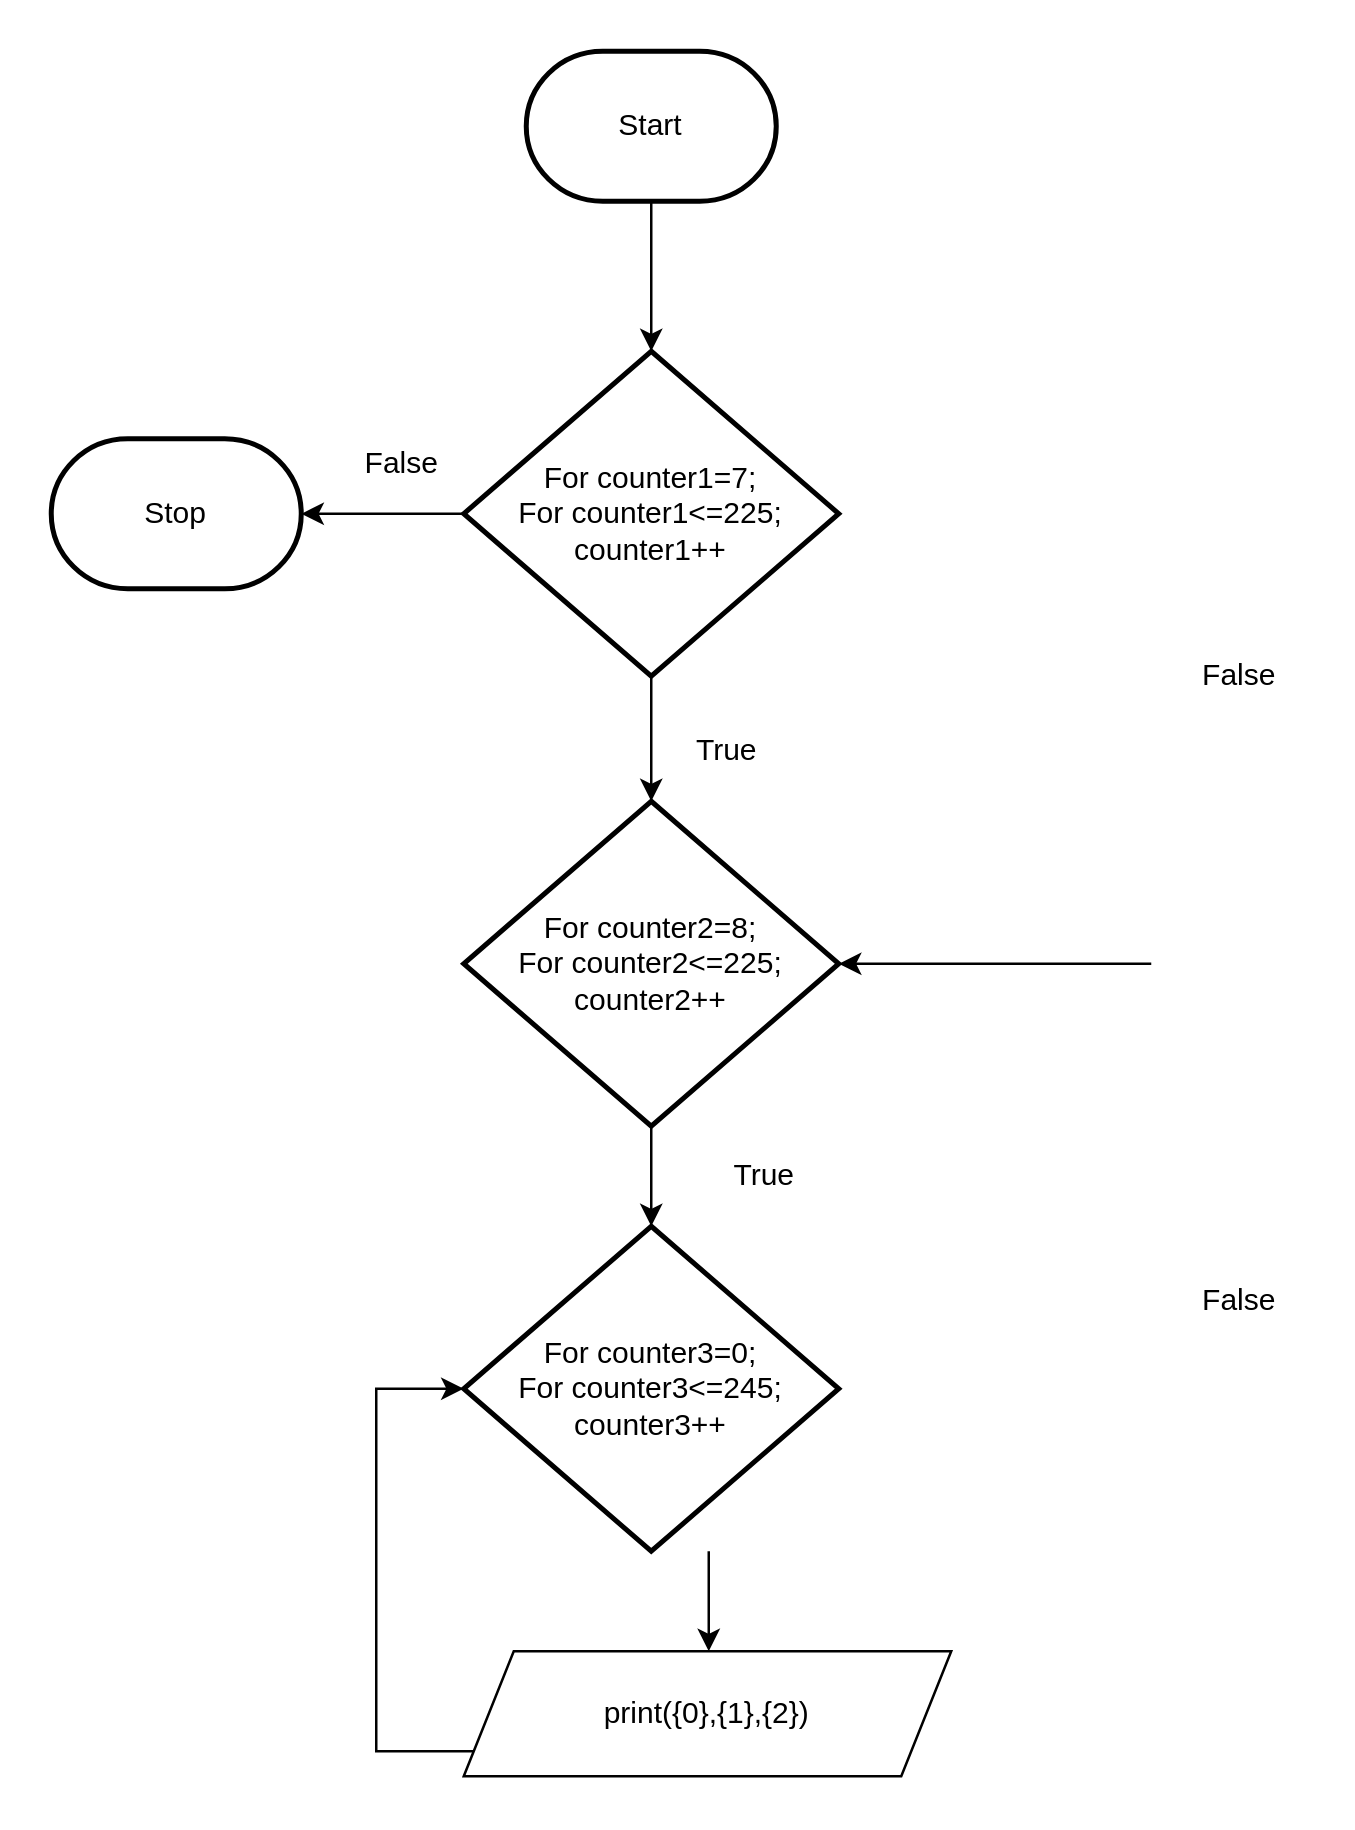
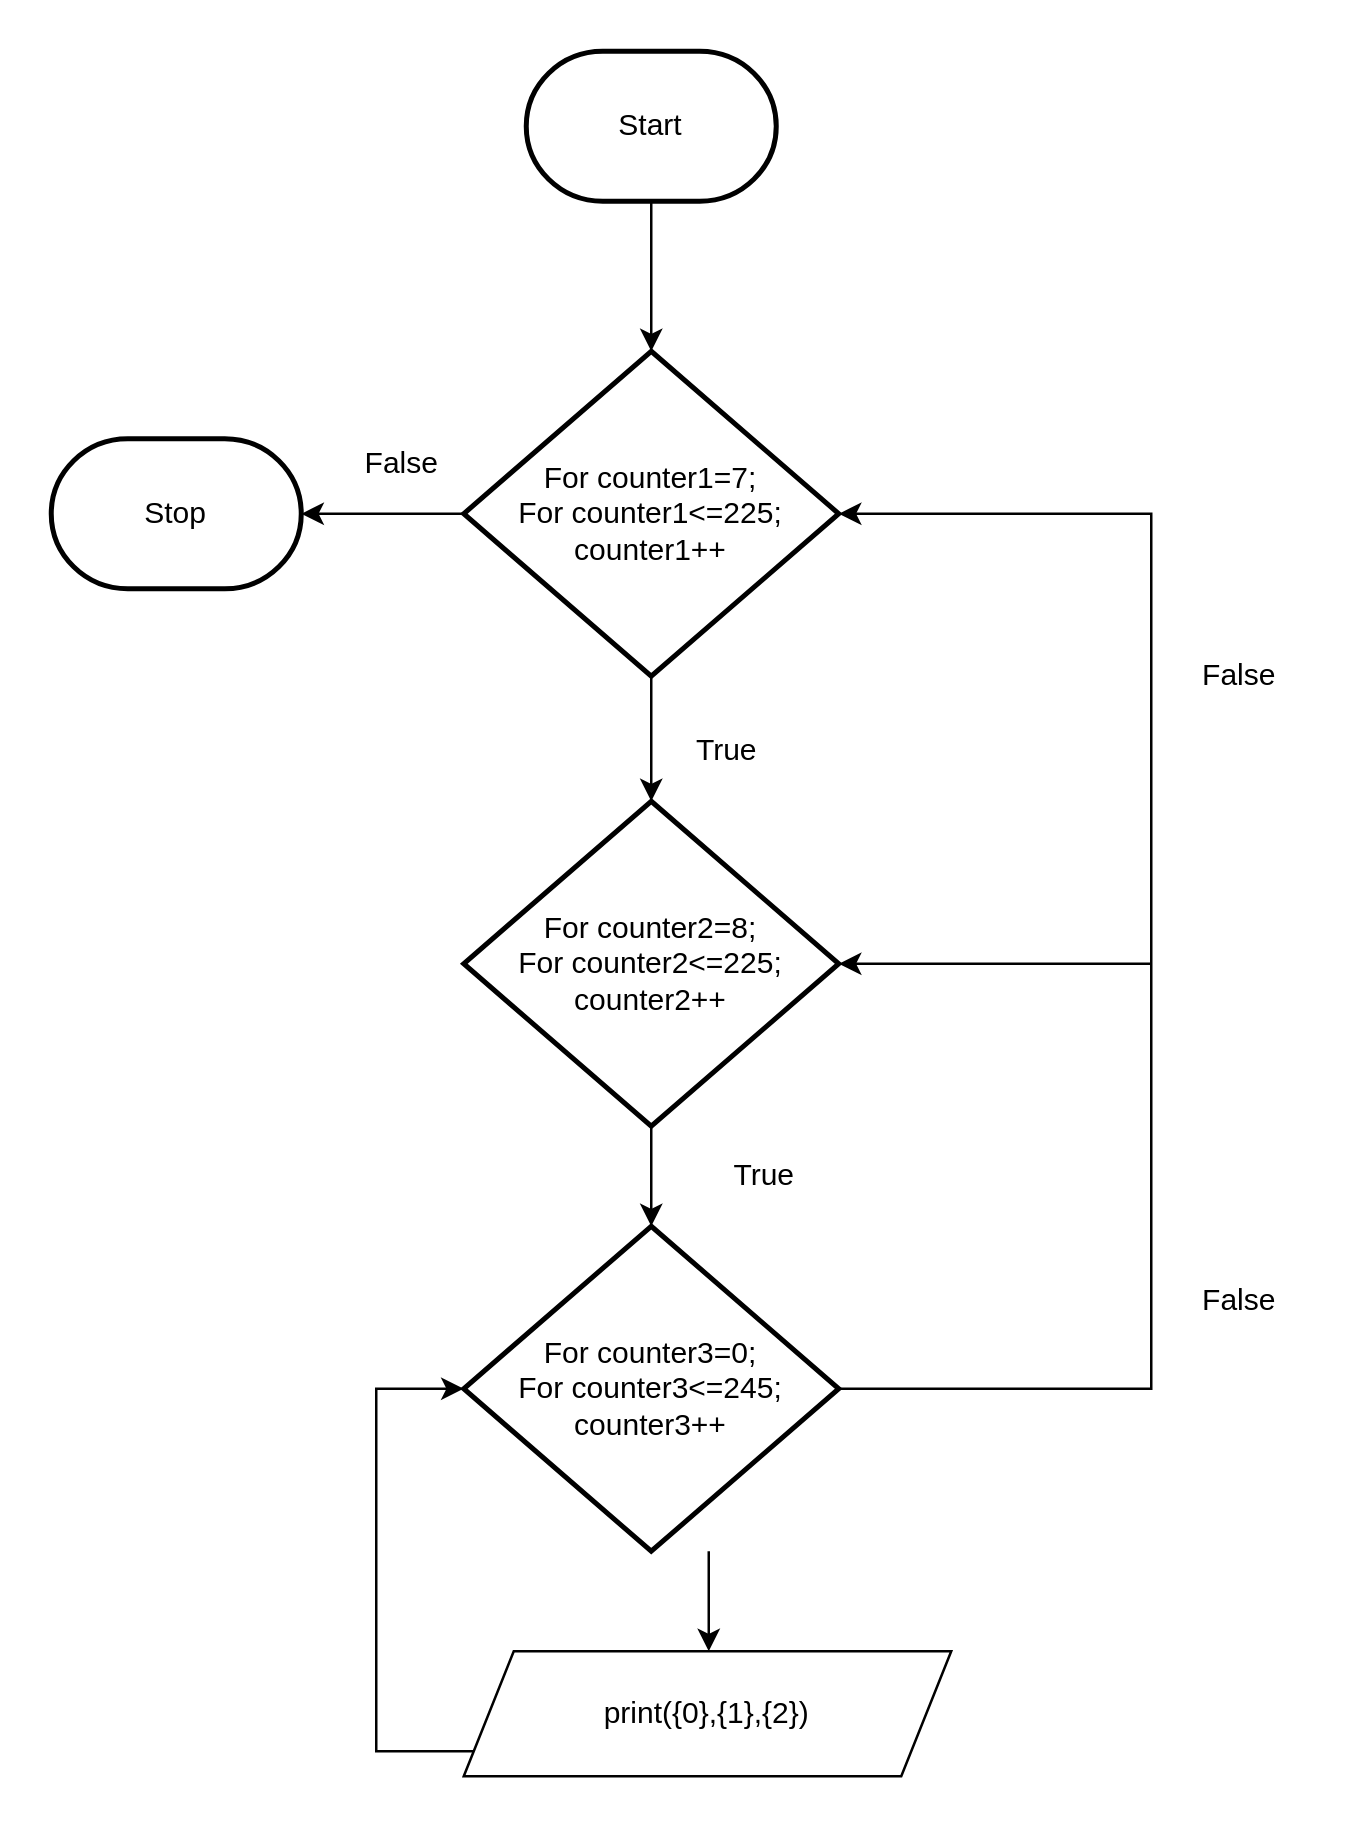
edge "For counter3=0; For counter3<=245; counter3++" -> "For counter1=7; For counter1<=225; counter1++": added
